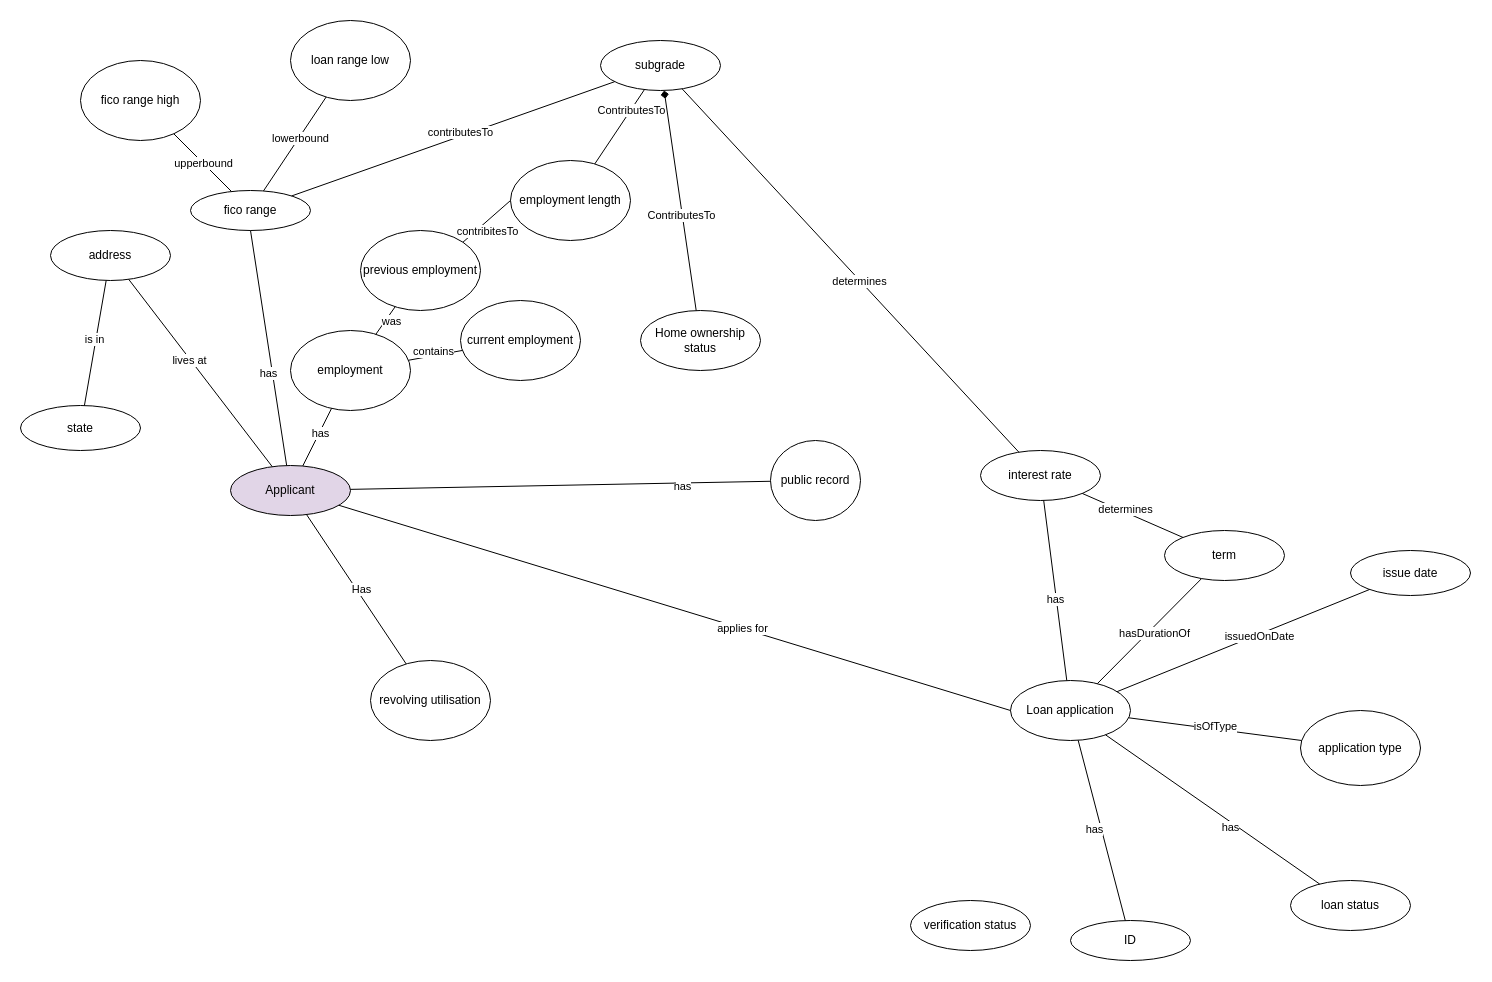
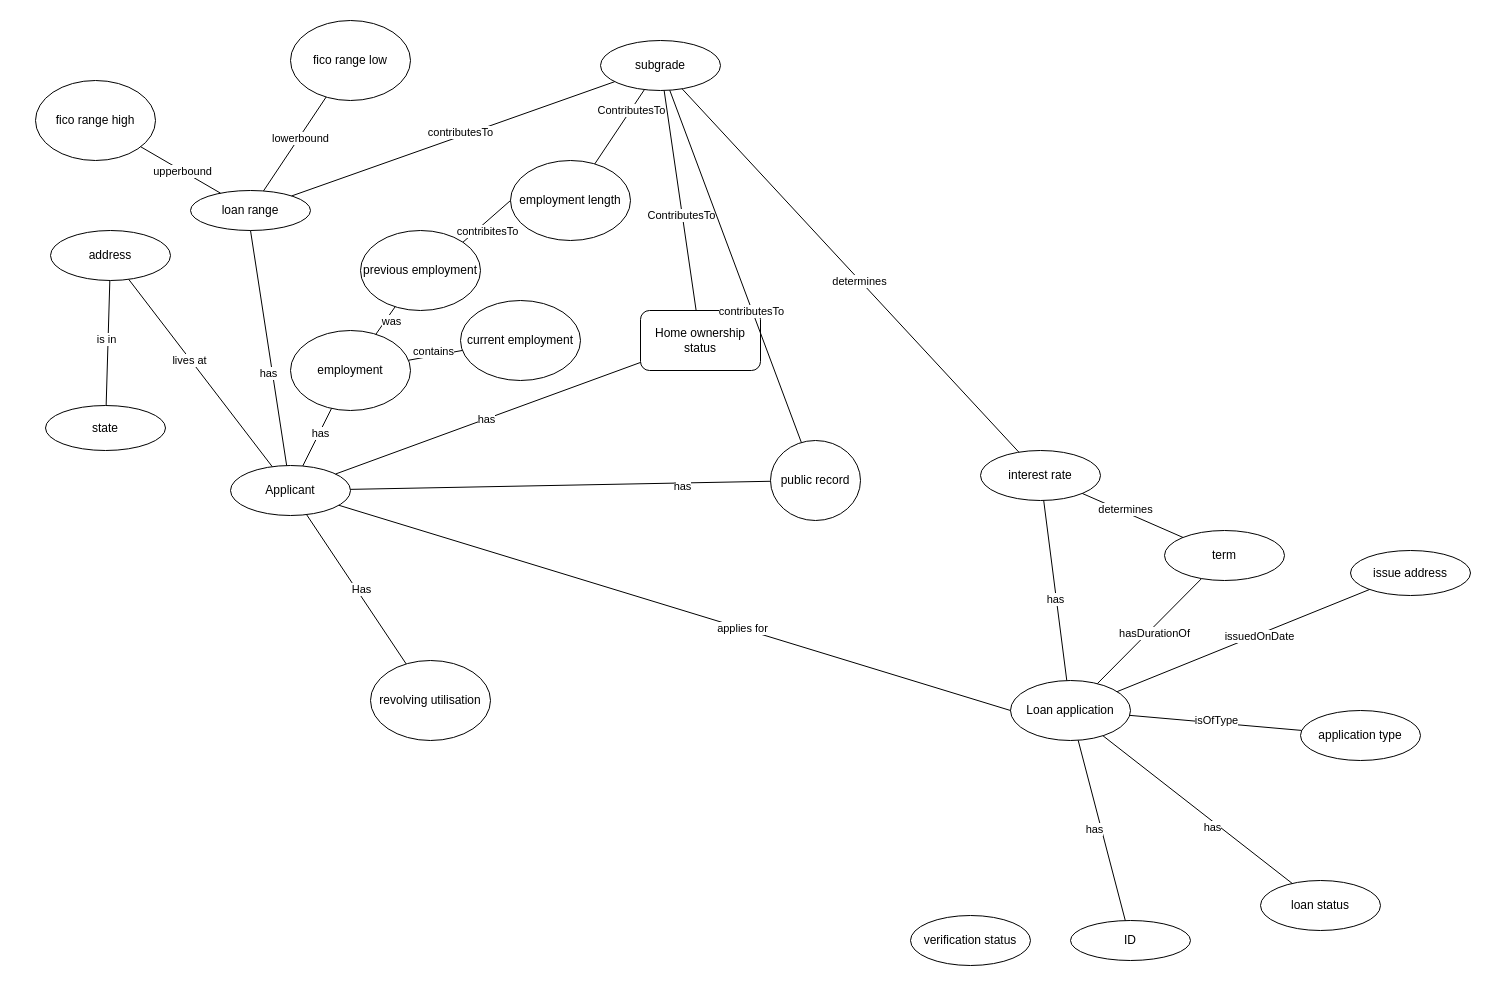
node "loan range low": label "loan range low" -> "fico range low"
edge "Home ownership status" -> "subgrade": arrowhead diamond -> none
node "fico range high": moved (141, 101) -> (96, 121)
node "fico range": label "fico range" -> "loan range"
edge "subgrade" -- "public record": added, label "contributesTo"
node "Home ownership status": shape ellipse -> rounded rectangle
edge "Home ownership status" -- "Applicant": added, label "has"
node "state": moved (81, 428) -> (106, 428)
node "Applicant": fillcolor #e1d5e7 -> #ffffff
node "issue date": label "issue date" -> "issue address"
node "application type": size 120x75 -> 120x50
node "loan status": moved (1351, 906) -> (1321, 906)
node "verification status": moved (971, 926) -> (971, 941)
